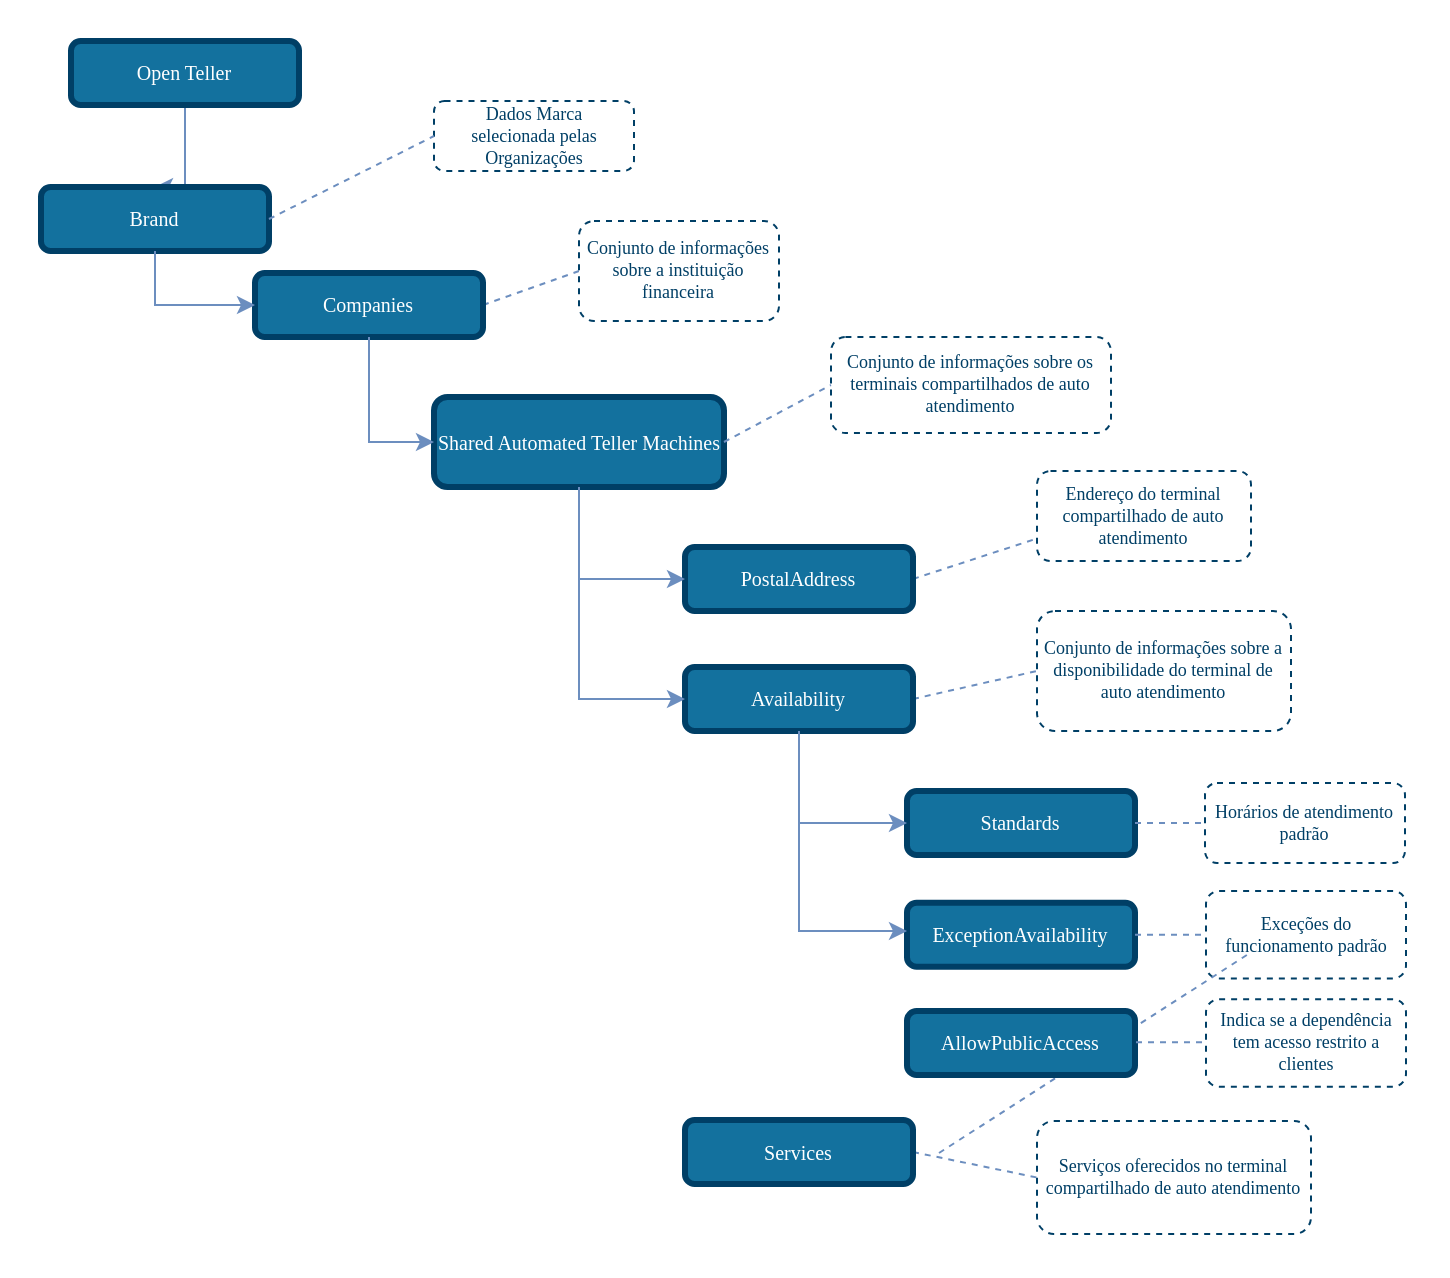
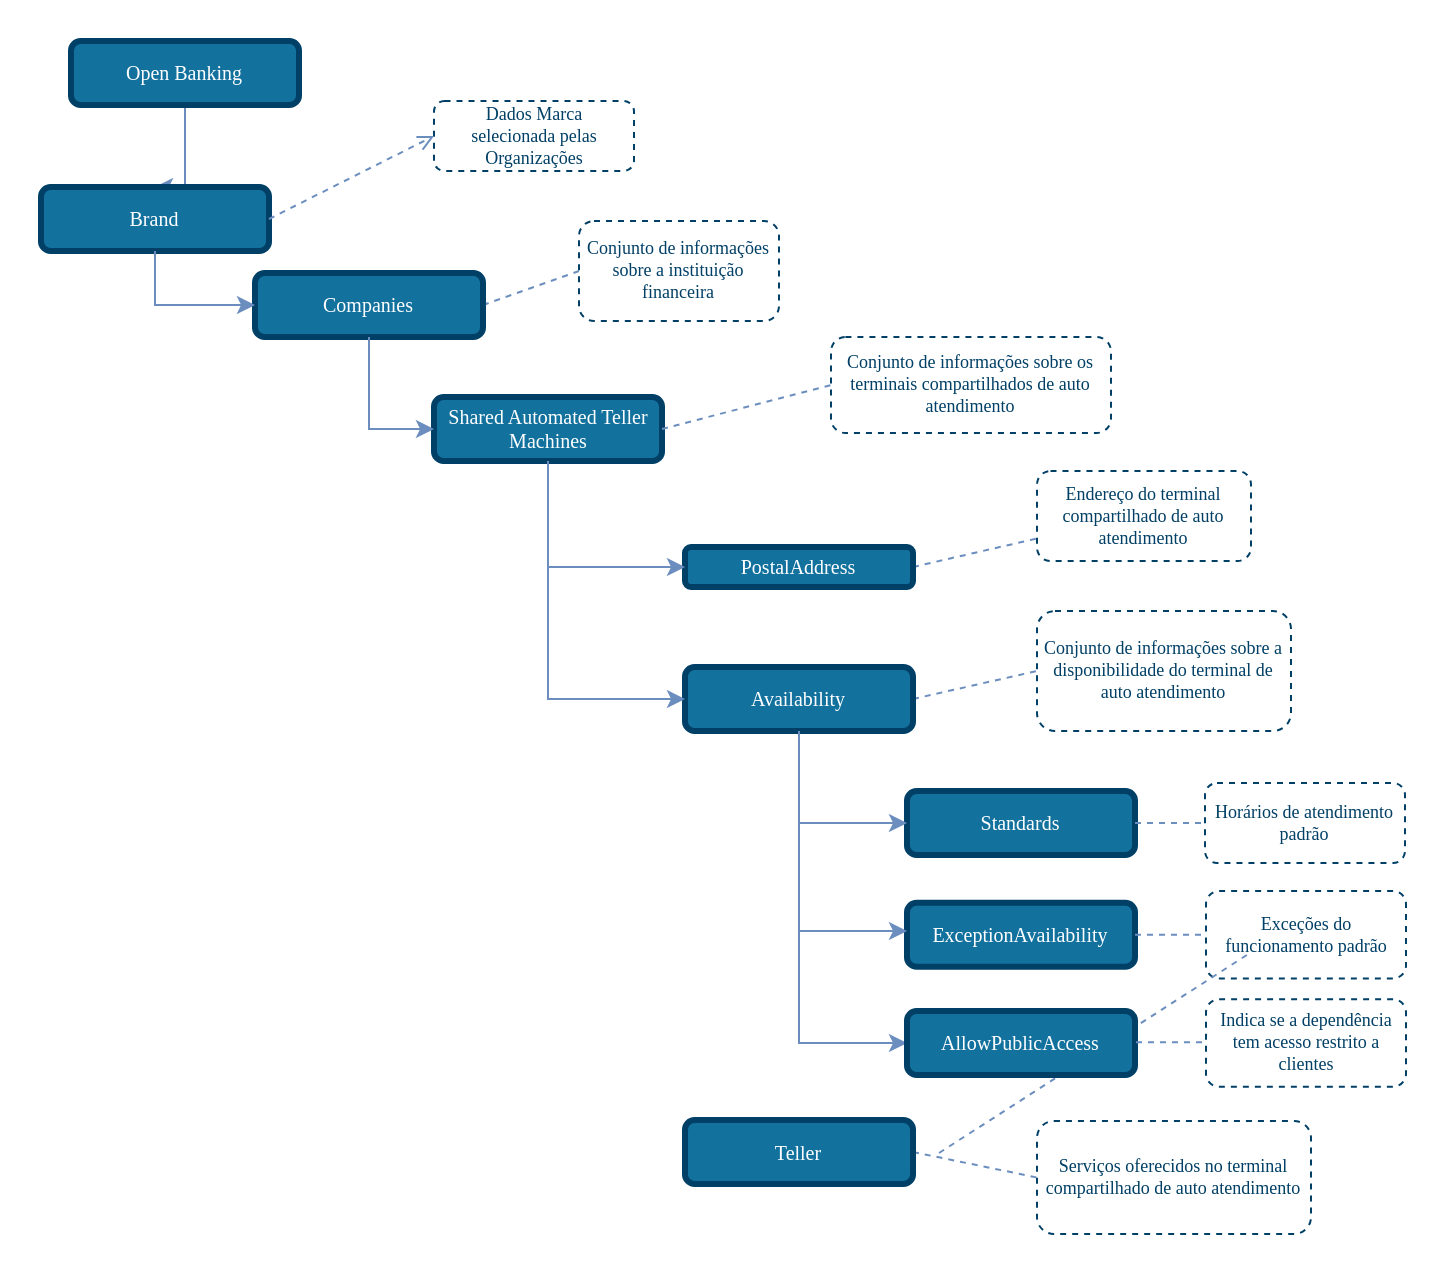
node "Open Teller": label "Open Teller" -> "Open Banking"
edge "Dados Marca selecionada pelas Organizações" -- "Brand": arrowhead none -> open
node "Shared Automated Teller Machines": size 290x90 -> 228x64
node "PostalAddress": size 228x64 -> 228x40
edge "Availability" -> "AllowPublicAccess": added
node "Services": label "Services" -> "Teller"
